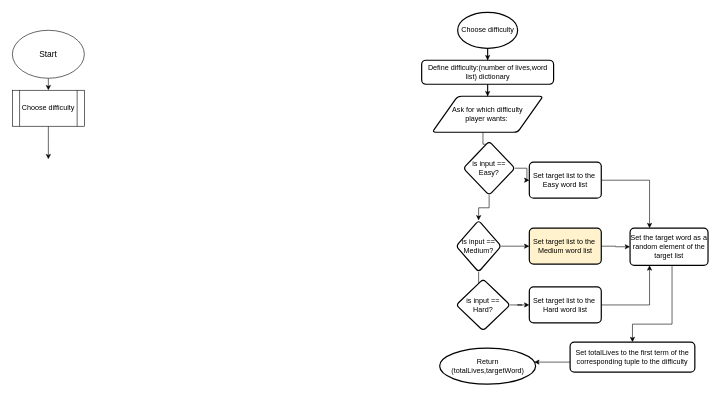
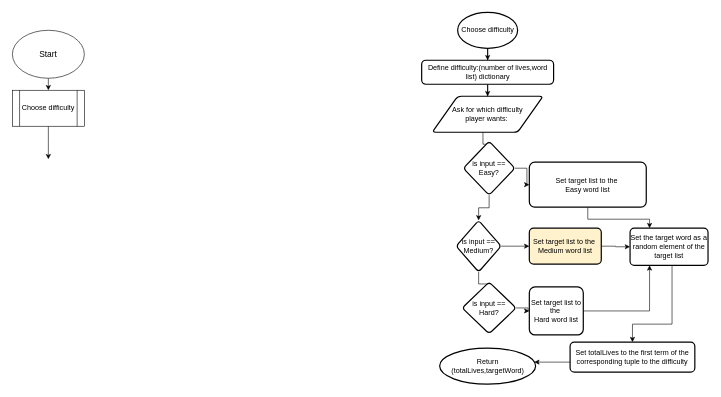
node "Set target list to the Easy word list": size 72x36 -> 117x45
node "is input == Hard?": moved (483, 305) -> (489, 308)
node "Set target list to the Hard word list": size 72x36 -> 54x48
